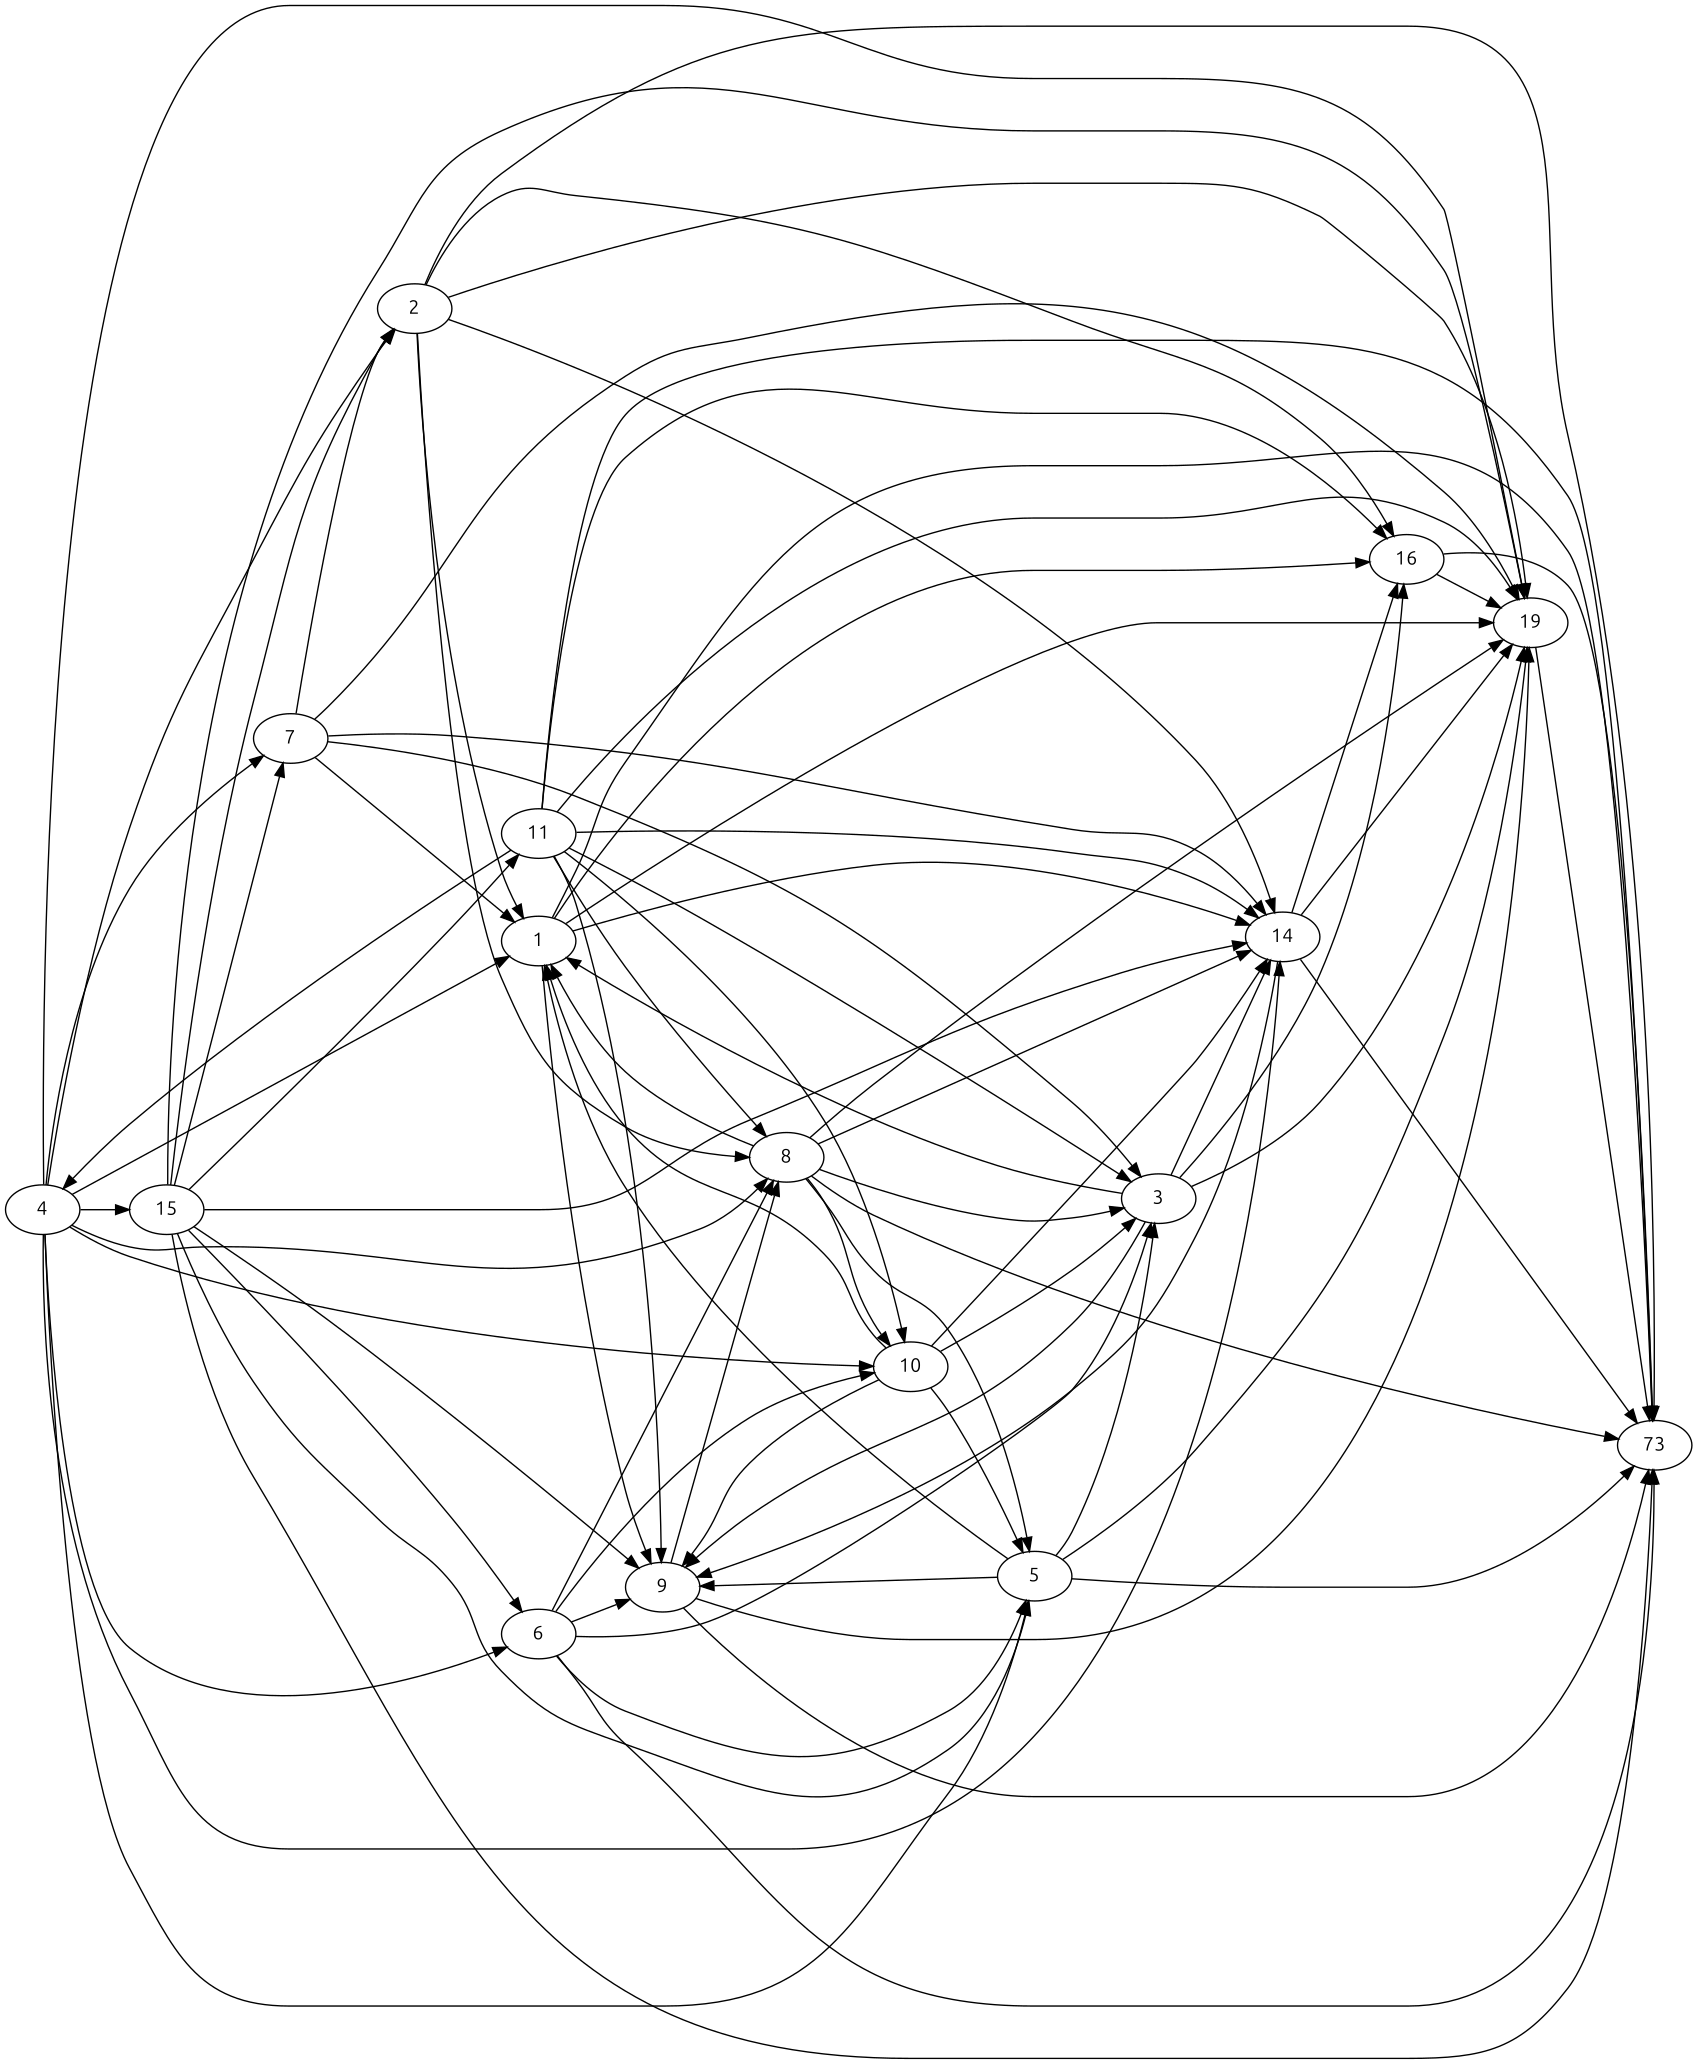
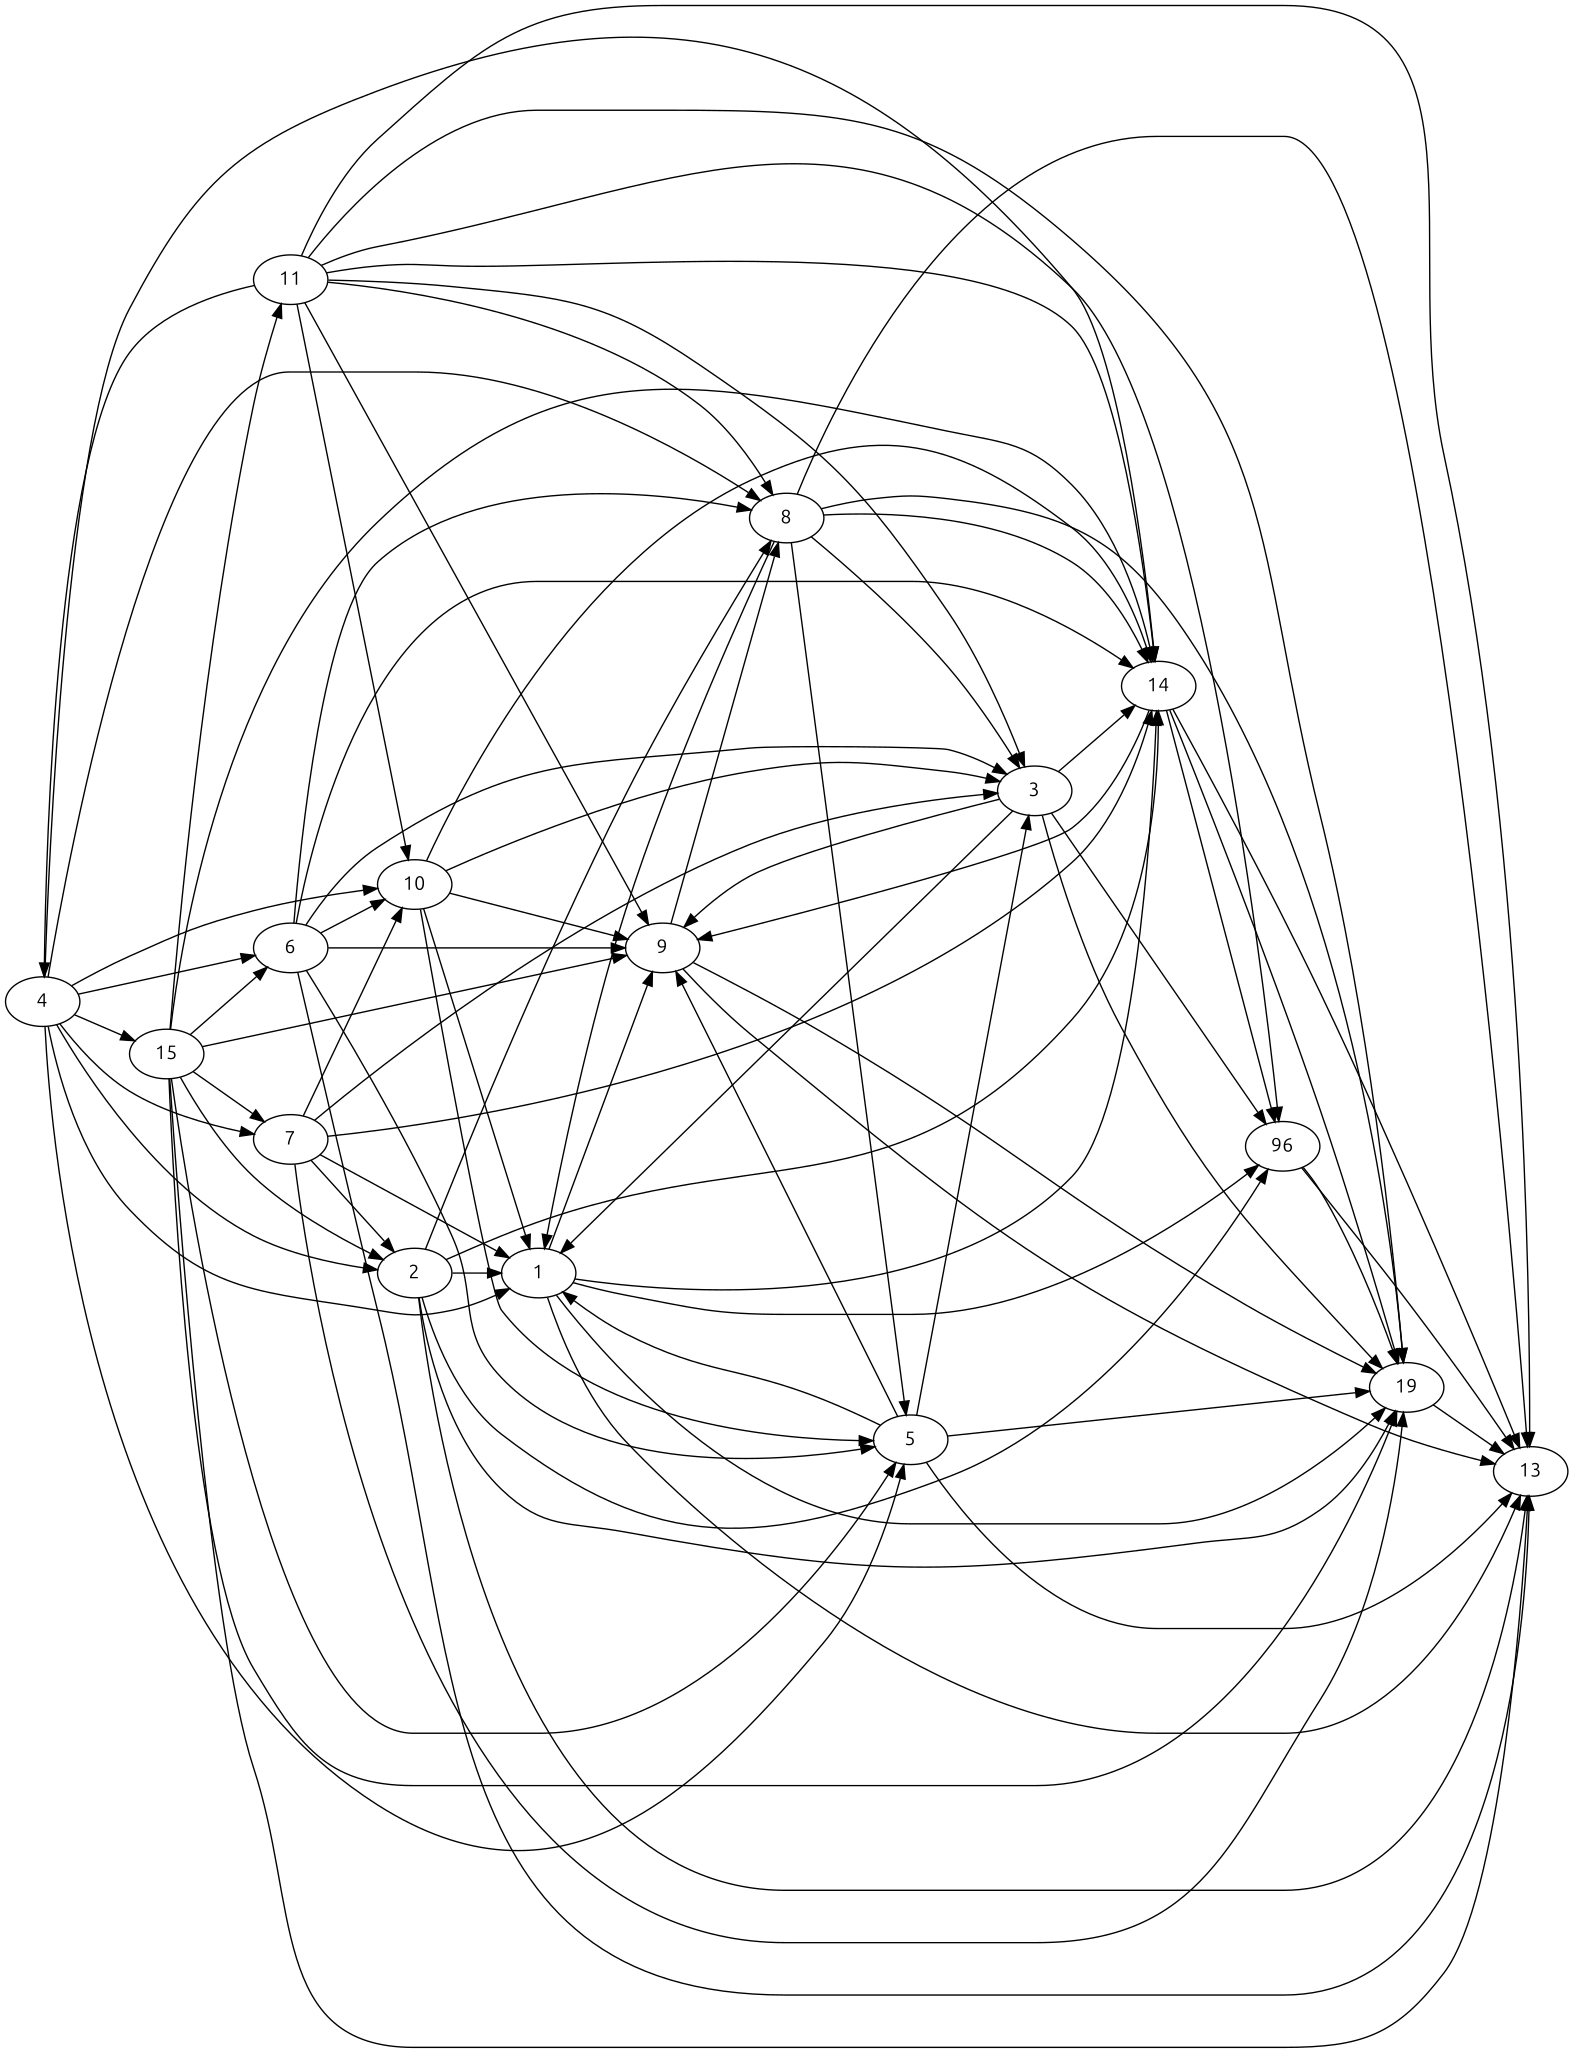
edge "4" -> "19": removed
node "16": label "16" -> "96"
edge "6" -> "14": added
edge "8" -> "10": now "7" -> "10"
node "73": label "73" -> "13"
